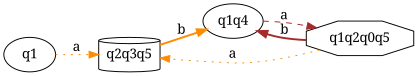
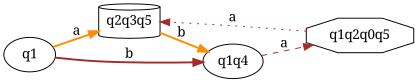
edge "q1q2q0q5" -> "q1q4": now "q1" -> "q1q4"
edge "q1" -> "q2q3q5": style dotted -> bold
edge "q1q2q0q5" -> "q2q3q5": color darkorange -> brown
